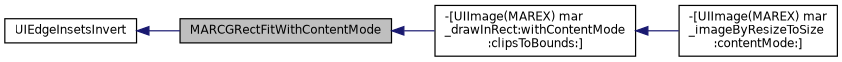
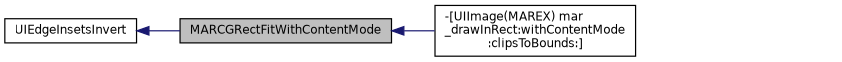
node "-[UIImage(MAREX) mar _imageByResizeToSize :contentMode:]": removed
